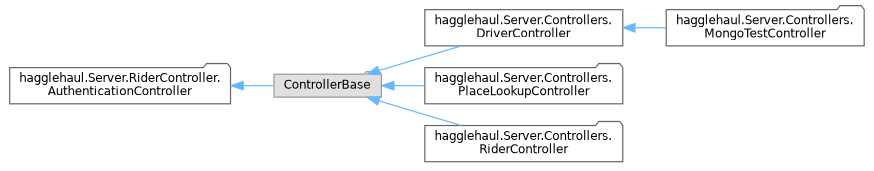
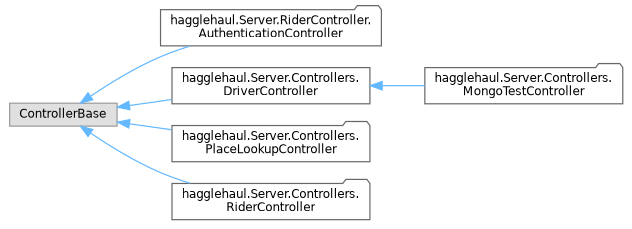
edge "ControllerBase" -> "hagglehaul.Server.RiderController. AuthenticationController": reversed
node "ControllerBase": shape folder -> box
